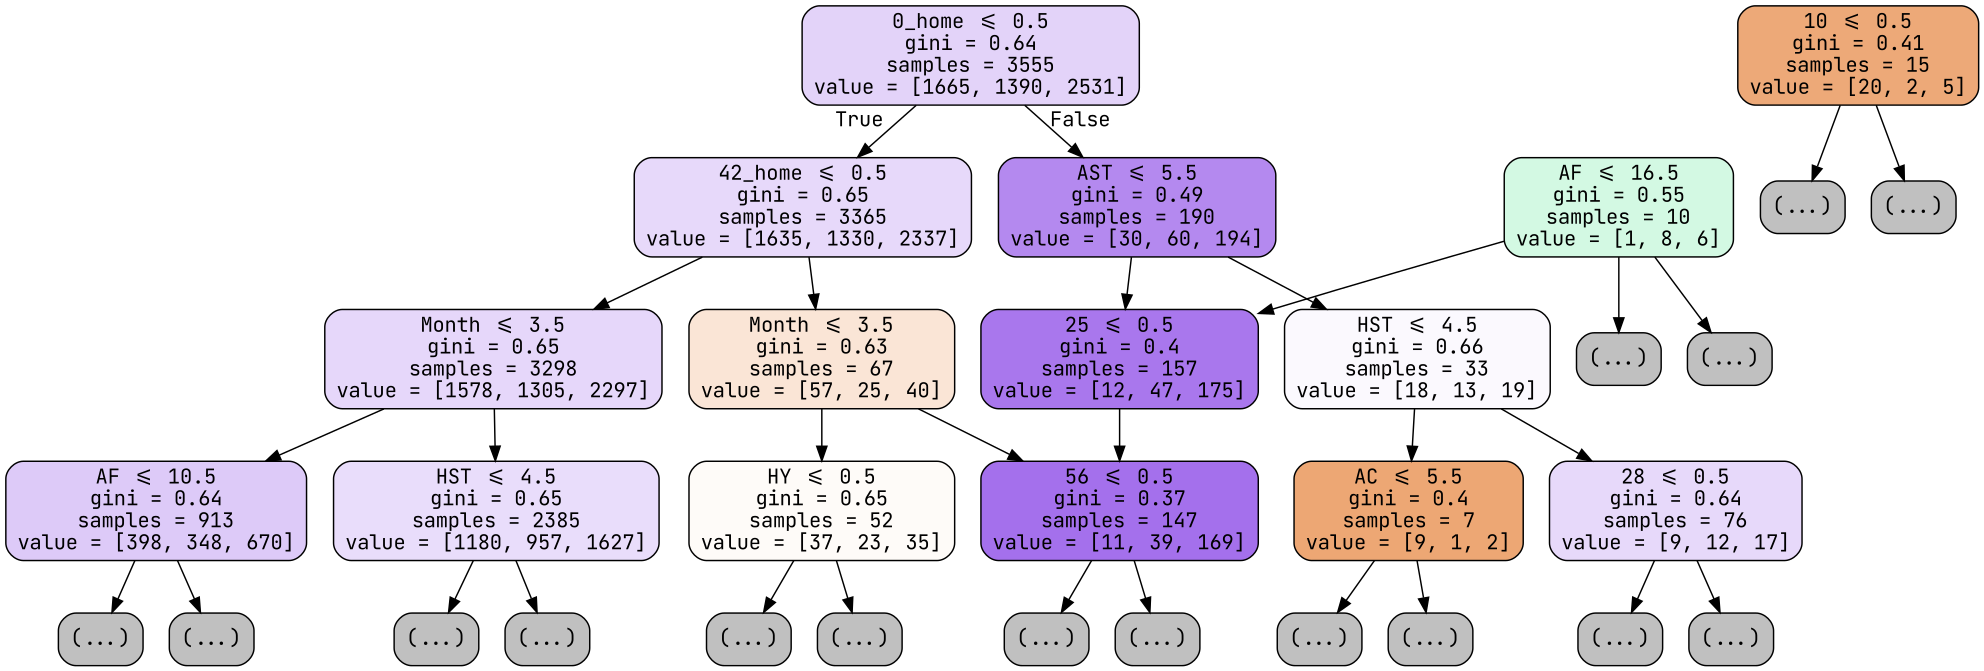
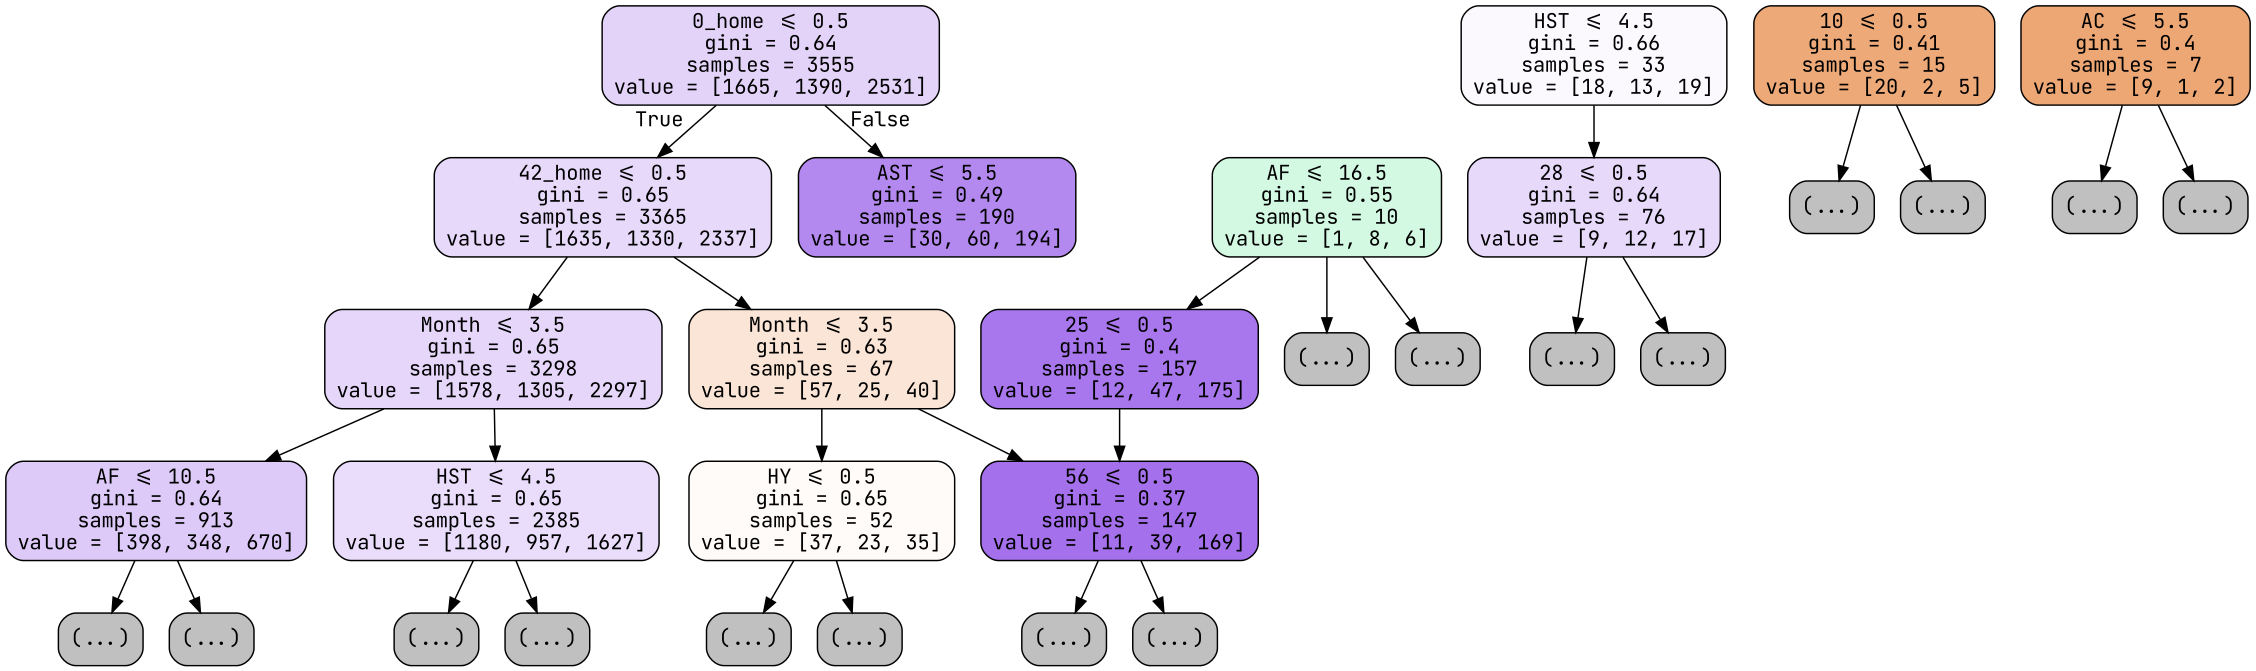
edge "AST <= 5.5 gini = 0.49 samples = 190 value = [30, 60, 194]" -> "25 <= 0.5 gini = 0.4 samples = 157 value = [12, 47, 175]": removed
edge "AST <= 5.5 gini = 0.49 samples = 190 value = [30, 60, 194]" -> "HST <= 4.5 gini = 0.66 samples = 33 value = [18, 13, 19]": removed
edge "HST <= 4.5 gini = 0.66 samples = 33 value = [18, 13, 19]" -> "AC <= 5.5 gini = 0.4 samples = 7 value = [9, 1, 2]": removed
